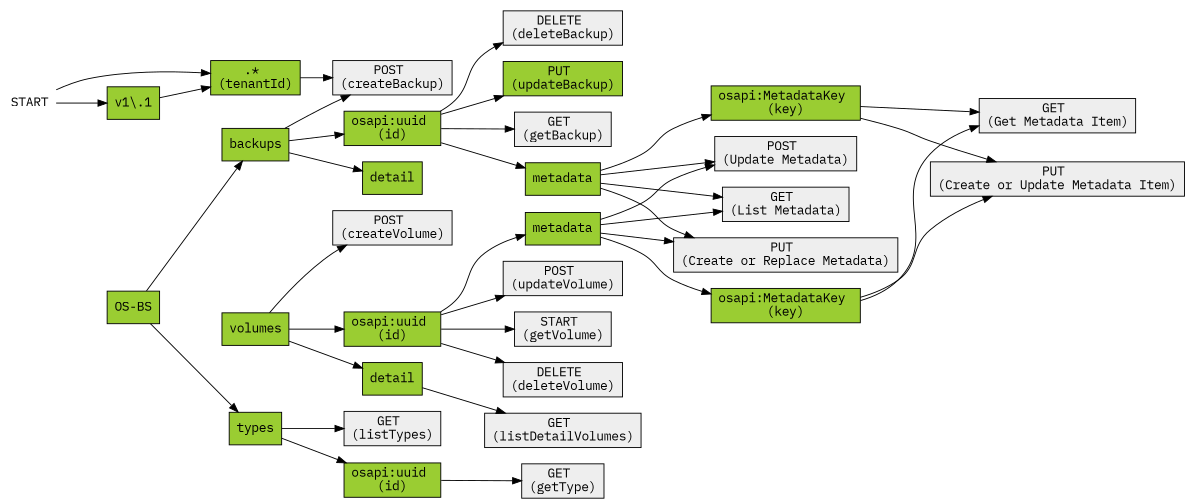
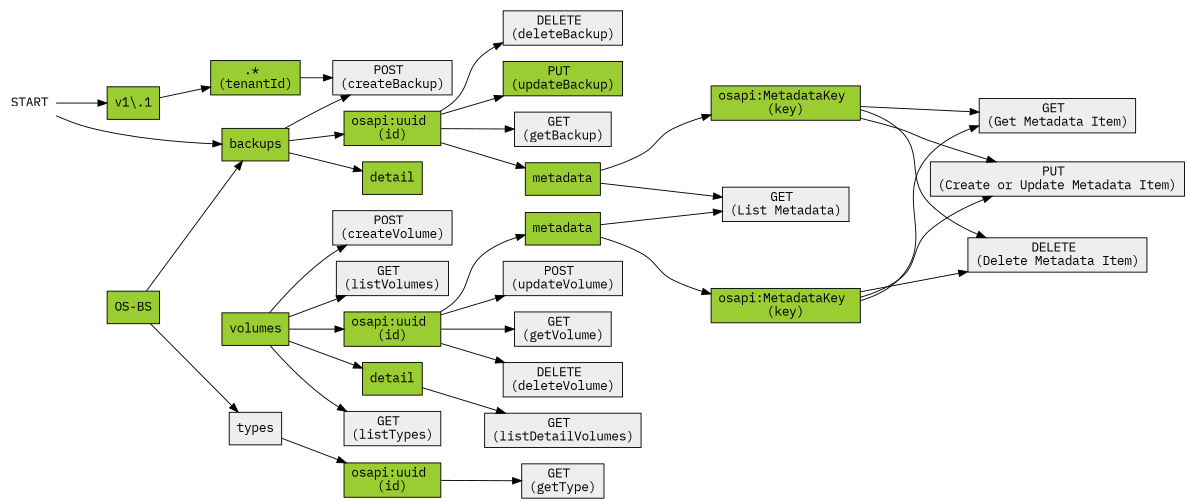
edge "START" -> ".* (tenantId)": now "START" -> "backups"
node "POST (Update Metadata)": removed
node "PUT (Create or Replace Metadata)": removed
node "DELETE (Delete Metadata Item)": added
node "GET (listVolumes)": added
node "START (getVolume)": label "START (getVolume)" -> "GET (getVolume)"
node "types": fillcolor yellowgreen -> #eeeeee
edge "types" -> "GET (listTypes)": now "volumes" -> "GET (listTypes)"
